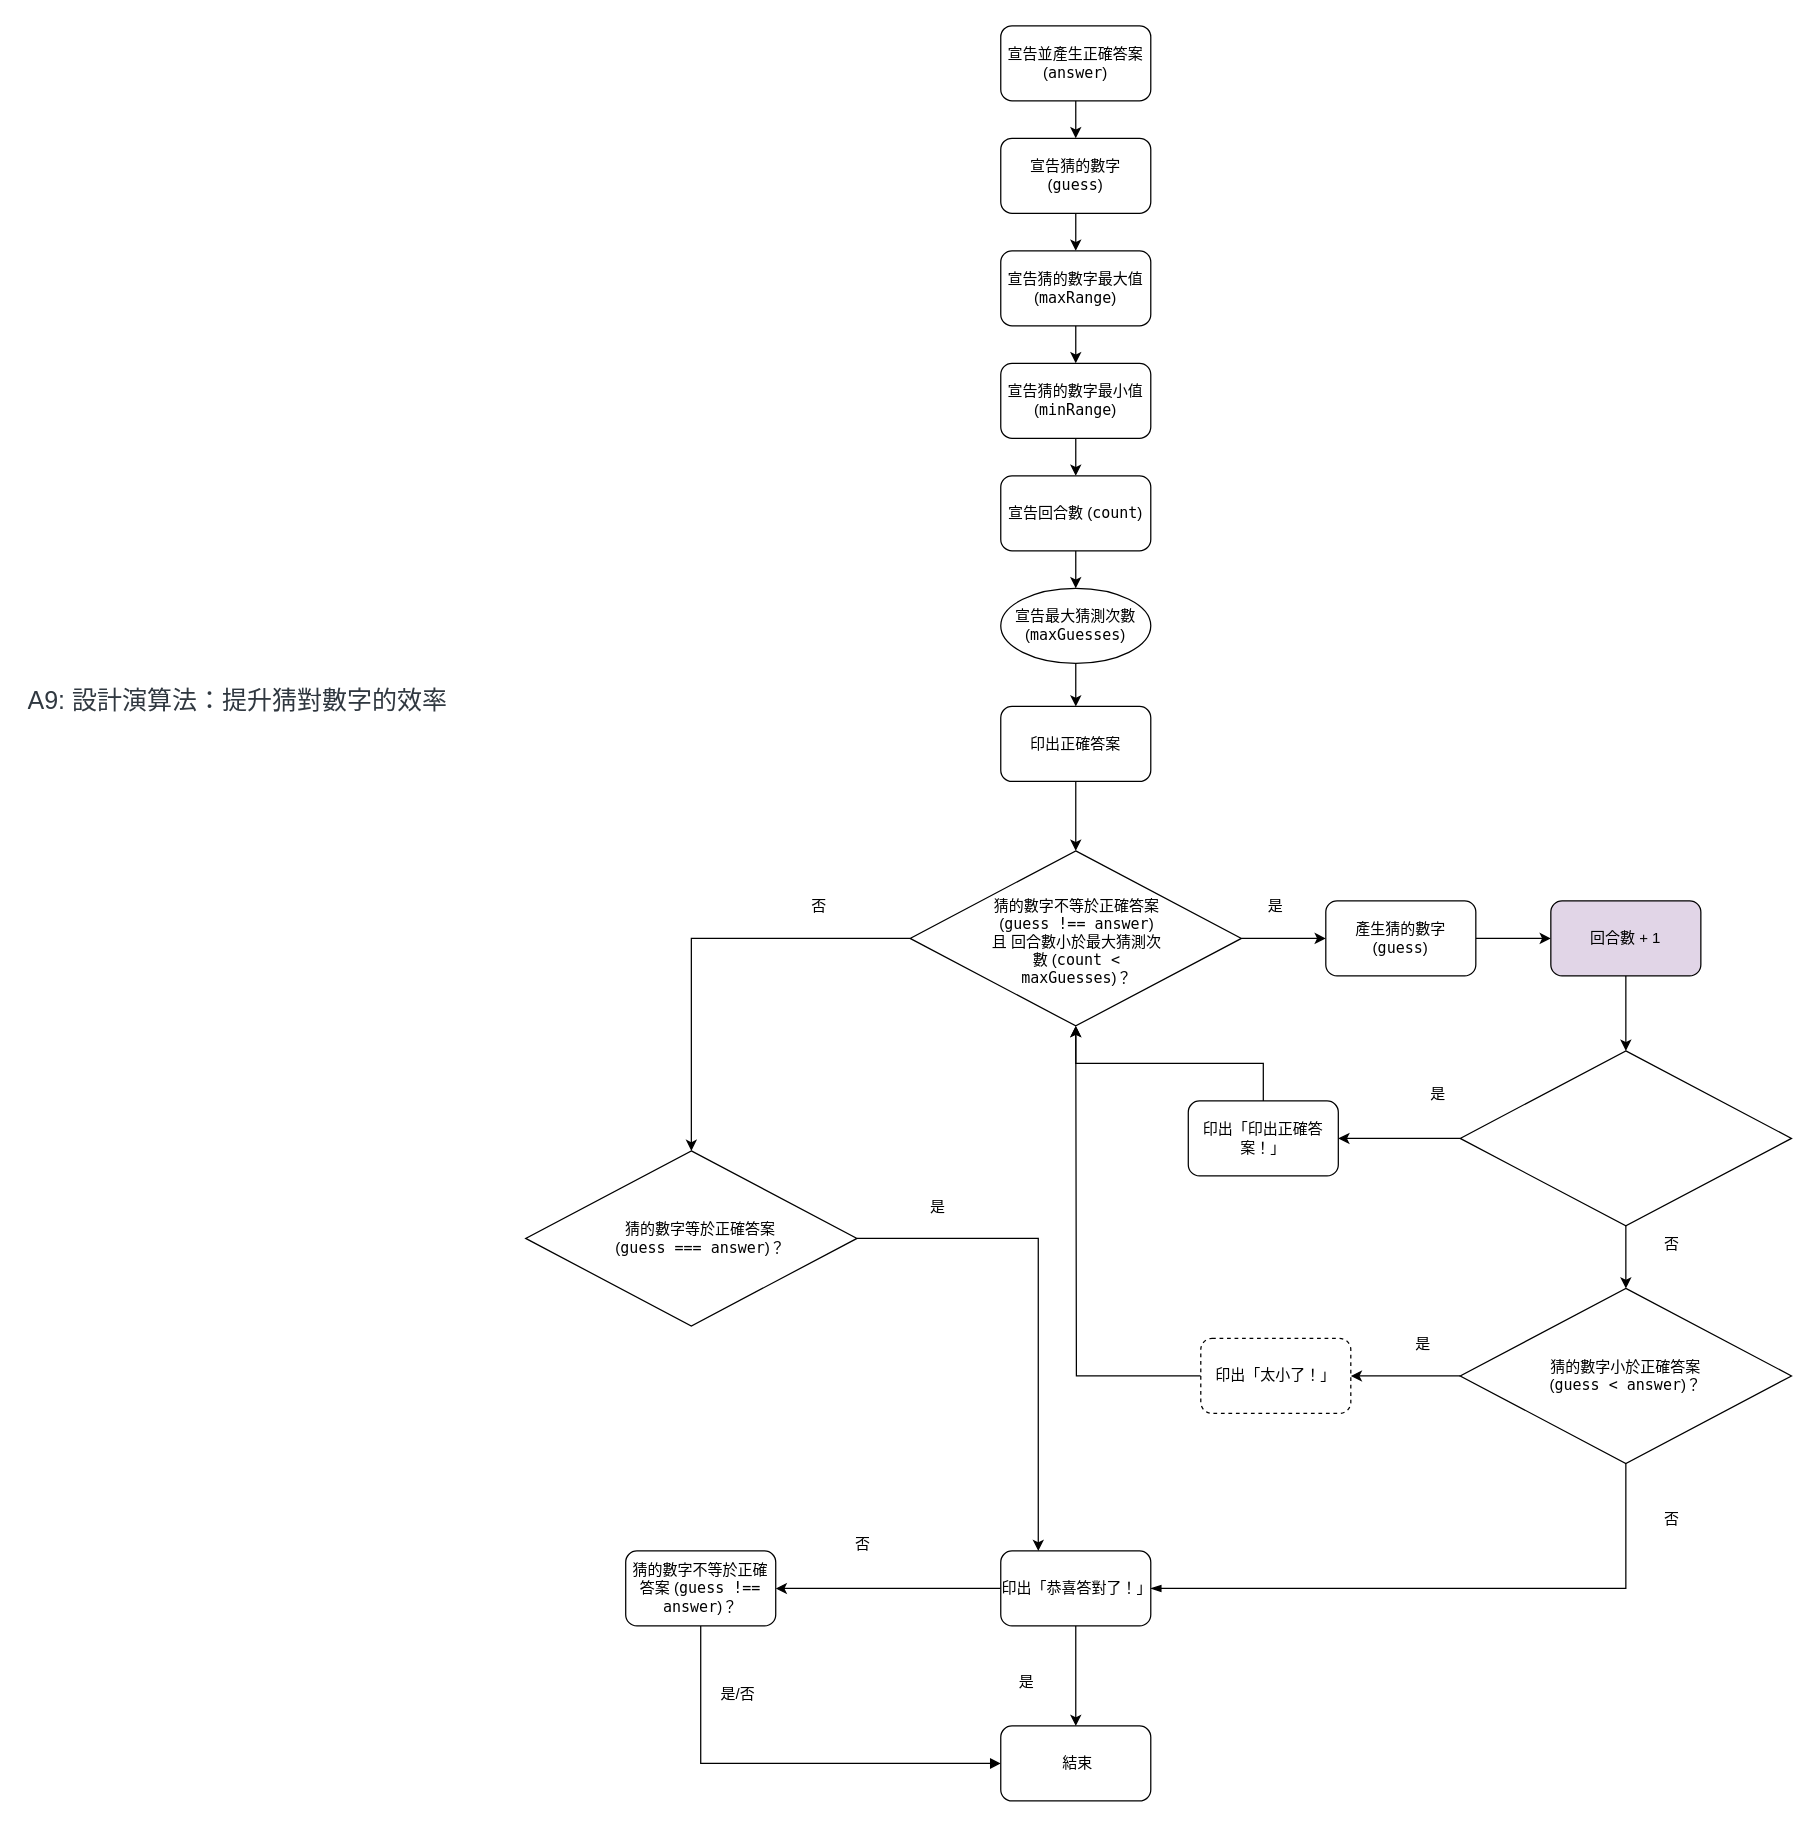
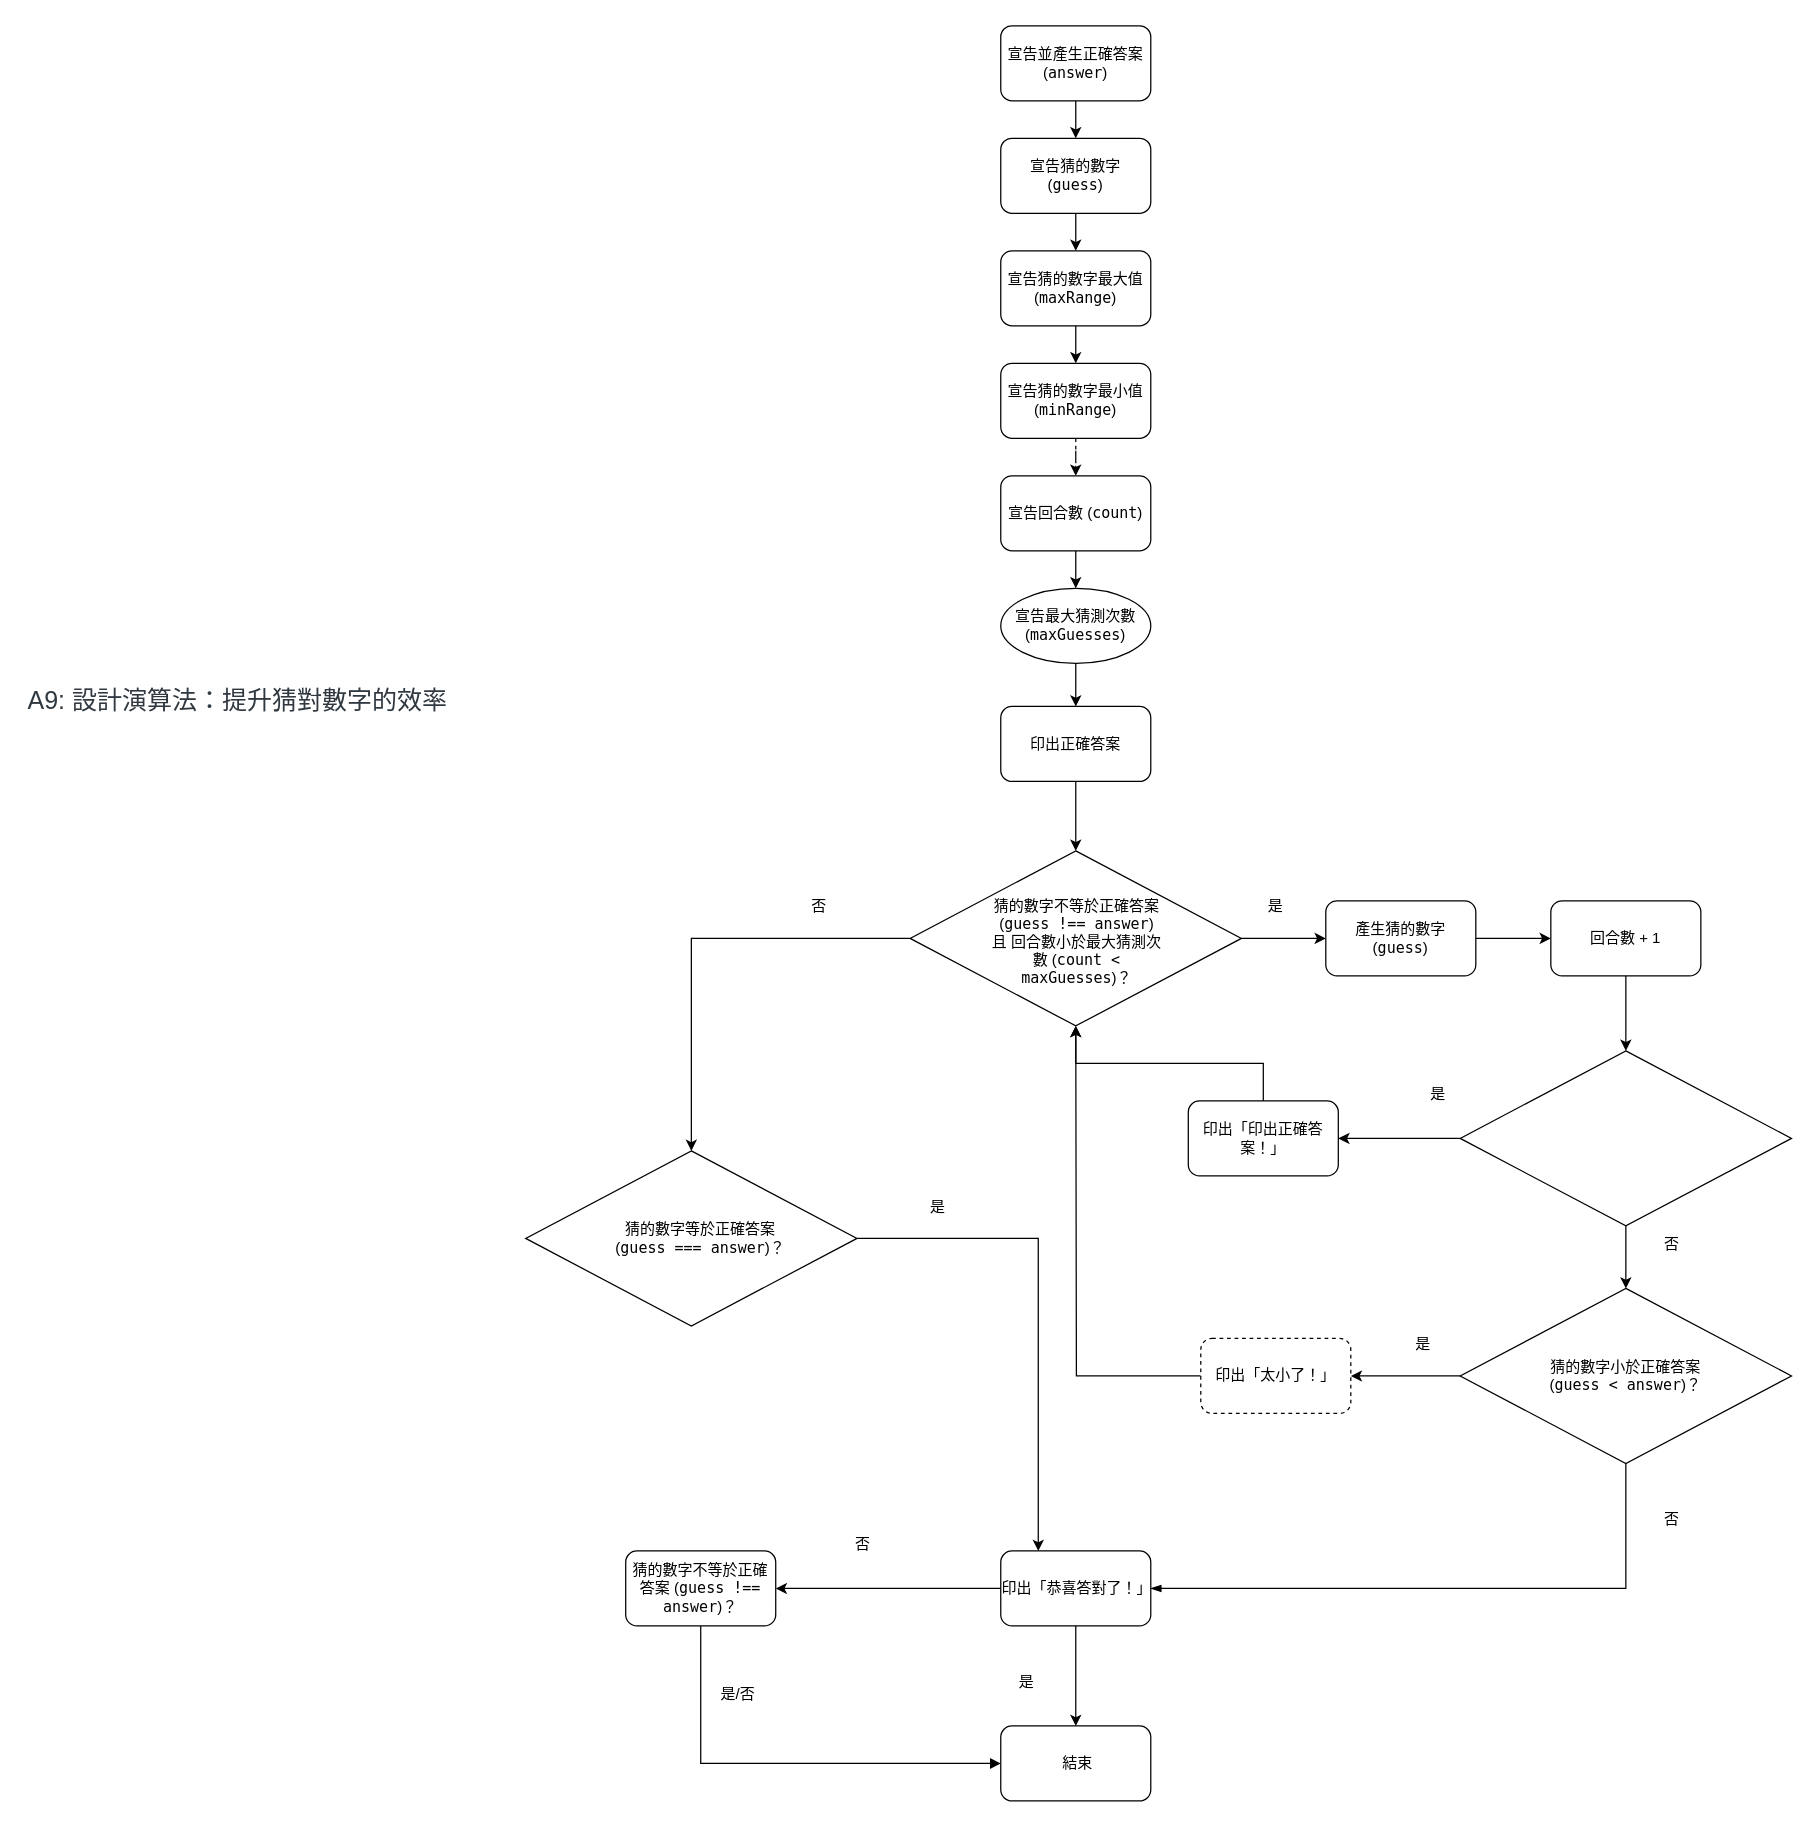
edge "宣告猜的數字最小值 (minRange)" -> "宣告回合數 (count)": style solid -> dashed
node "回合數 + 1": fillcolor #e1d5e7 -> #ffffff
